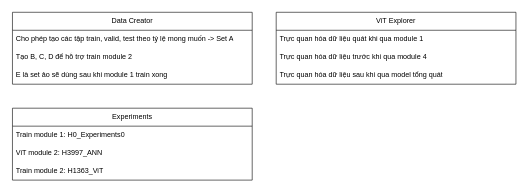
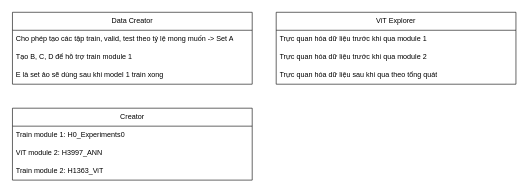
node "Trực quan hóa dữ liệu quát khi qua module 1": label "Trực quan hóa dữ liệu quát khi qua module 1" -> "Trực quan hóa dữ liệu trước khi qua module 1"
node "Tạo B, C, D để hỗ trợ train module 2": label "Tạo B, C, D để hỗ trợ train module 2" -> "Tạo B, C, D để hỗ trợ train module 1"
node "Trực quan hóa dữ liệu trước khi qua module 4": label "Trực quan hóa dữ liệu trước khi qua module 4" -> "Trực quan hóa dữ liệu trước khi qua module 2"
node "E là set ảo sẽ dùng sau khi module 1 train xong": label "E là set ảo sẽ dùng sau khi module 1 train xong" -> "E là set ảo sẽ dùng sau khi model 1 train xong"
node "Trực quan hóa dữ liệu sau khi qua model tổng quát": label "Trực quan hóa dữ liệu sau khi qua model tổng quát" -> "Trực quan hóa dữ liệu sau khi qua theo tổng quát"
node "Experiments": label "Experiments" -> "Creator"
